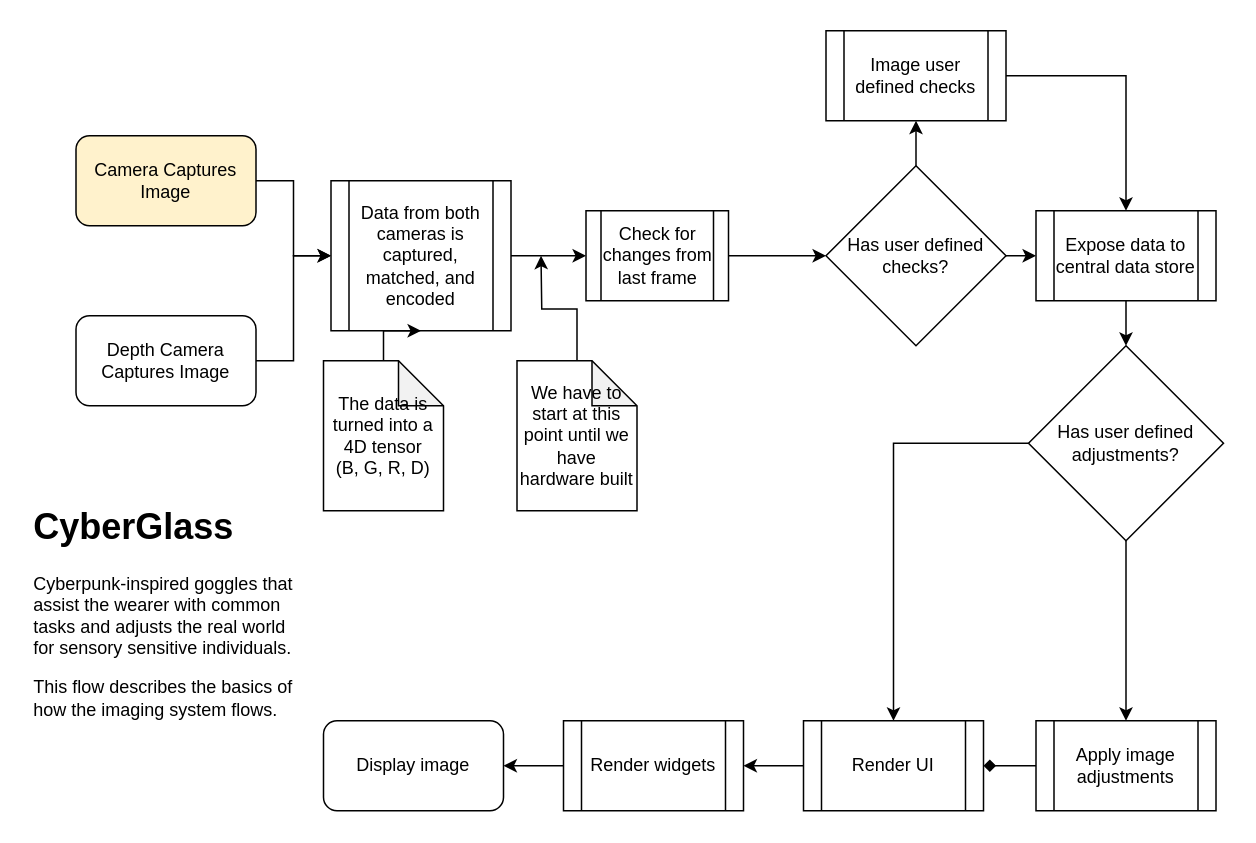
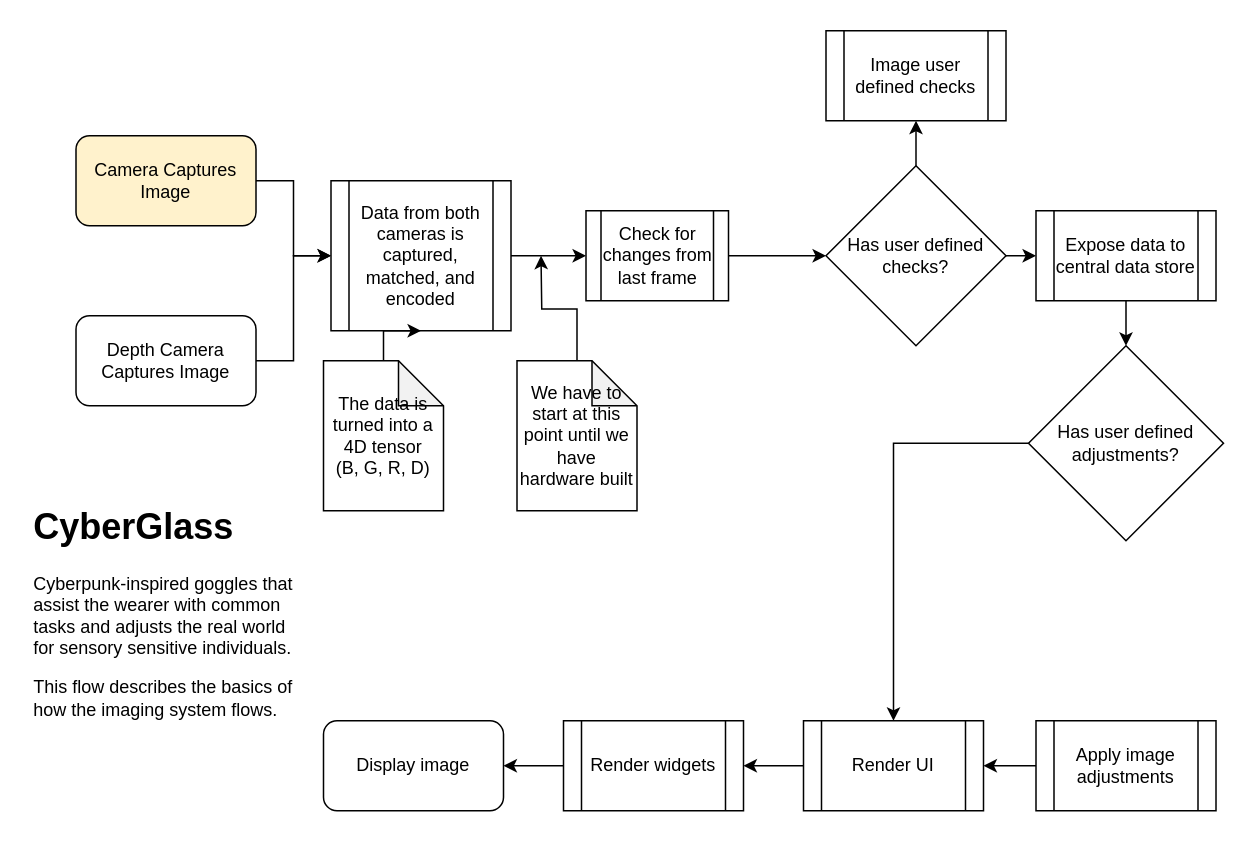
edge "Image user defined checks" -> "Expose data to central data store": removed
edge "Has user defined adjustments?" -> "Apply image adjustments": removed
edge "Apply image adjustments" -> "Render UI": arrowhead diamond -> classic
